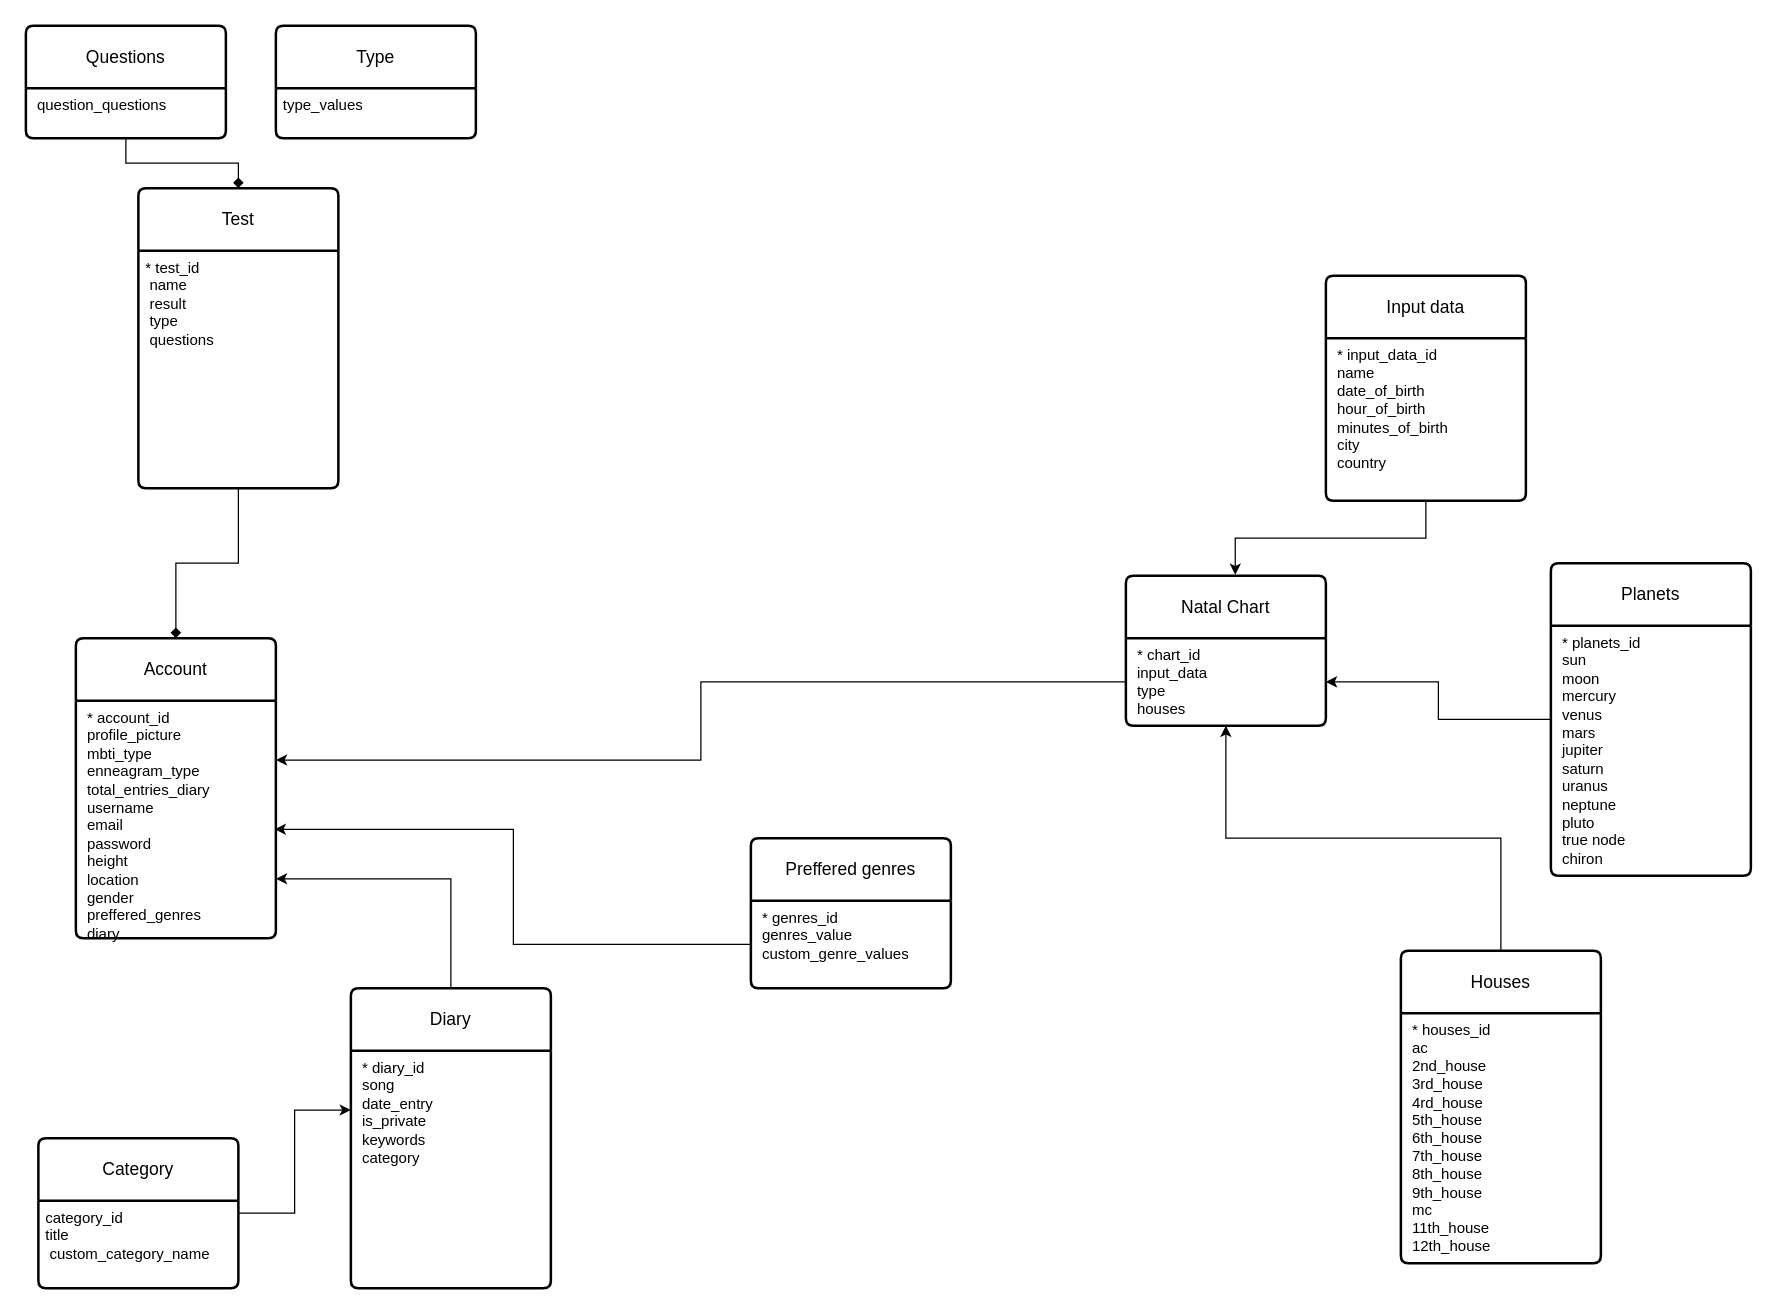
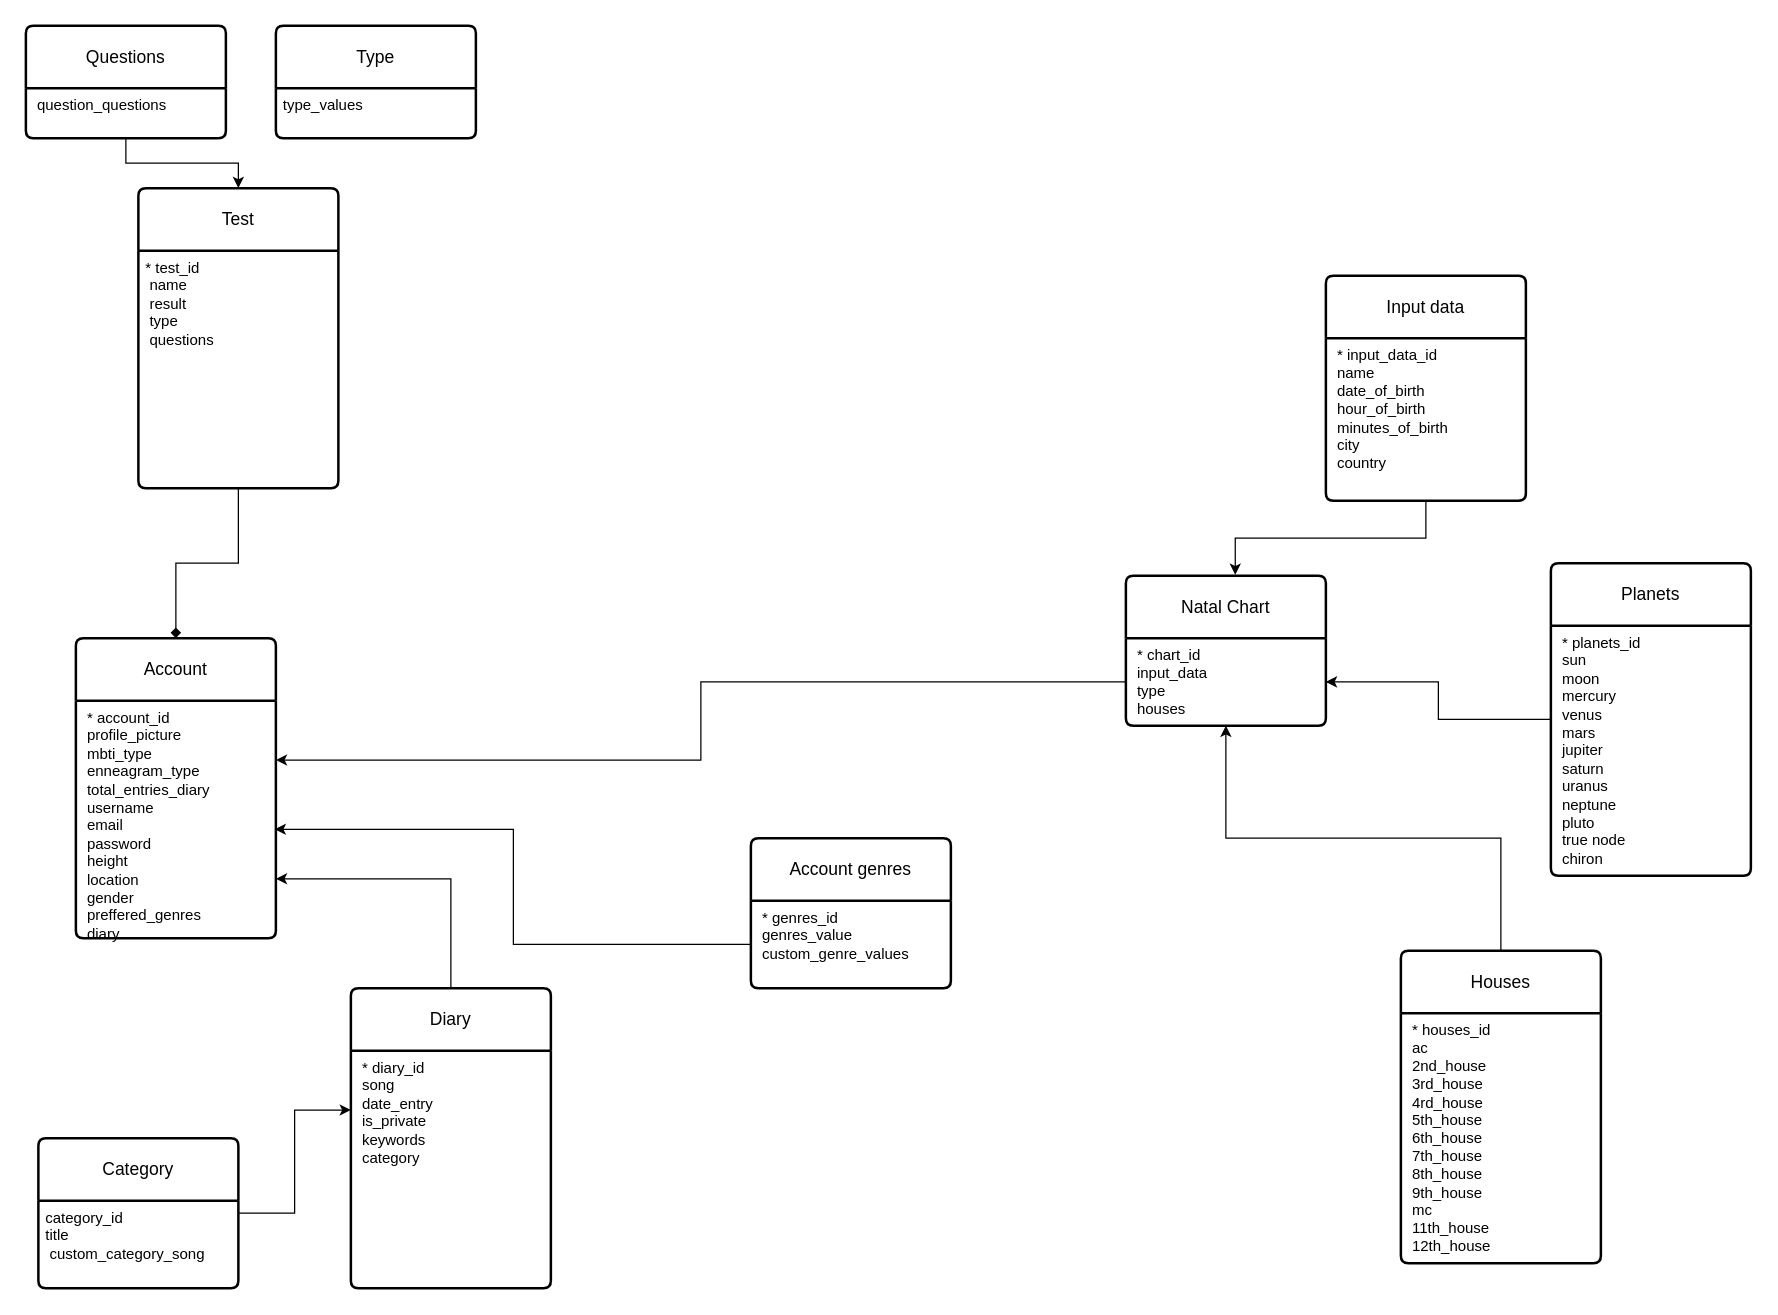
edge "question_questions" -> "Test": arrowhead diamond -> classic
node "Preffered genres": label "Preffered genres" -> "Account genres"
node "category_id title custom_category_name": label "category_id title custom_category_name" -> "category_id title custom_category_song"
